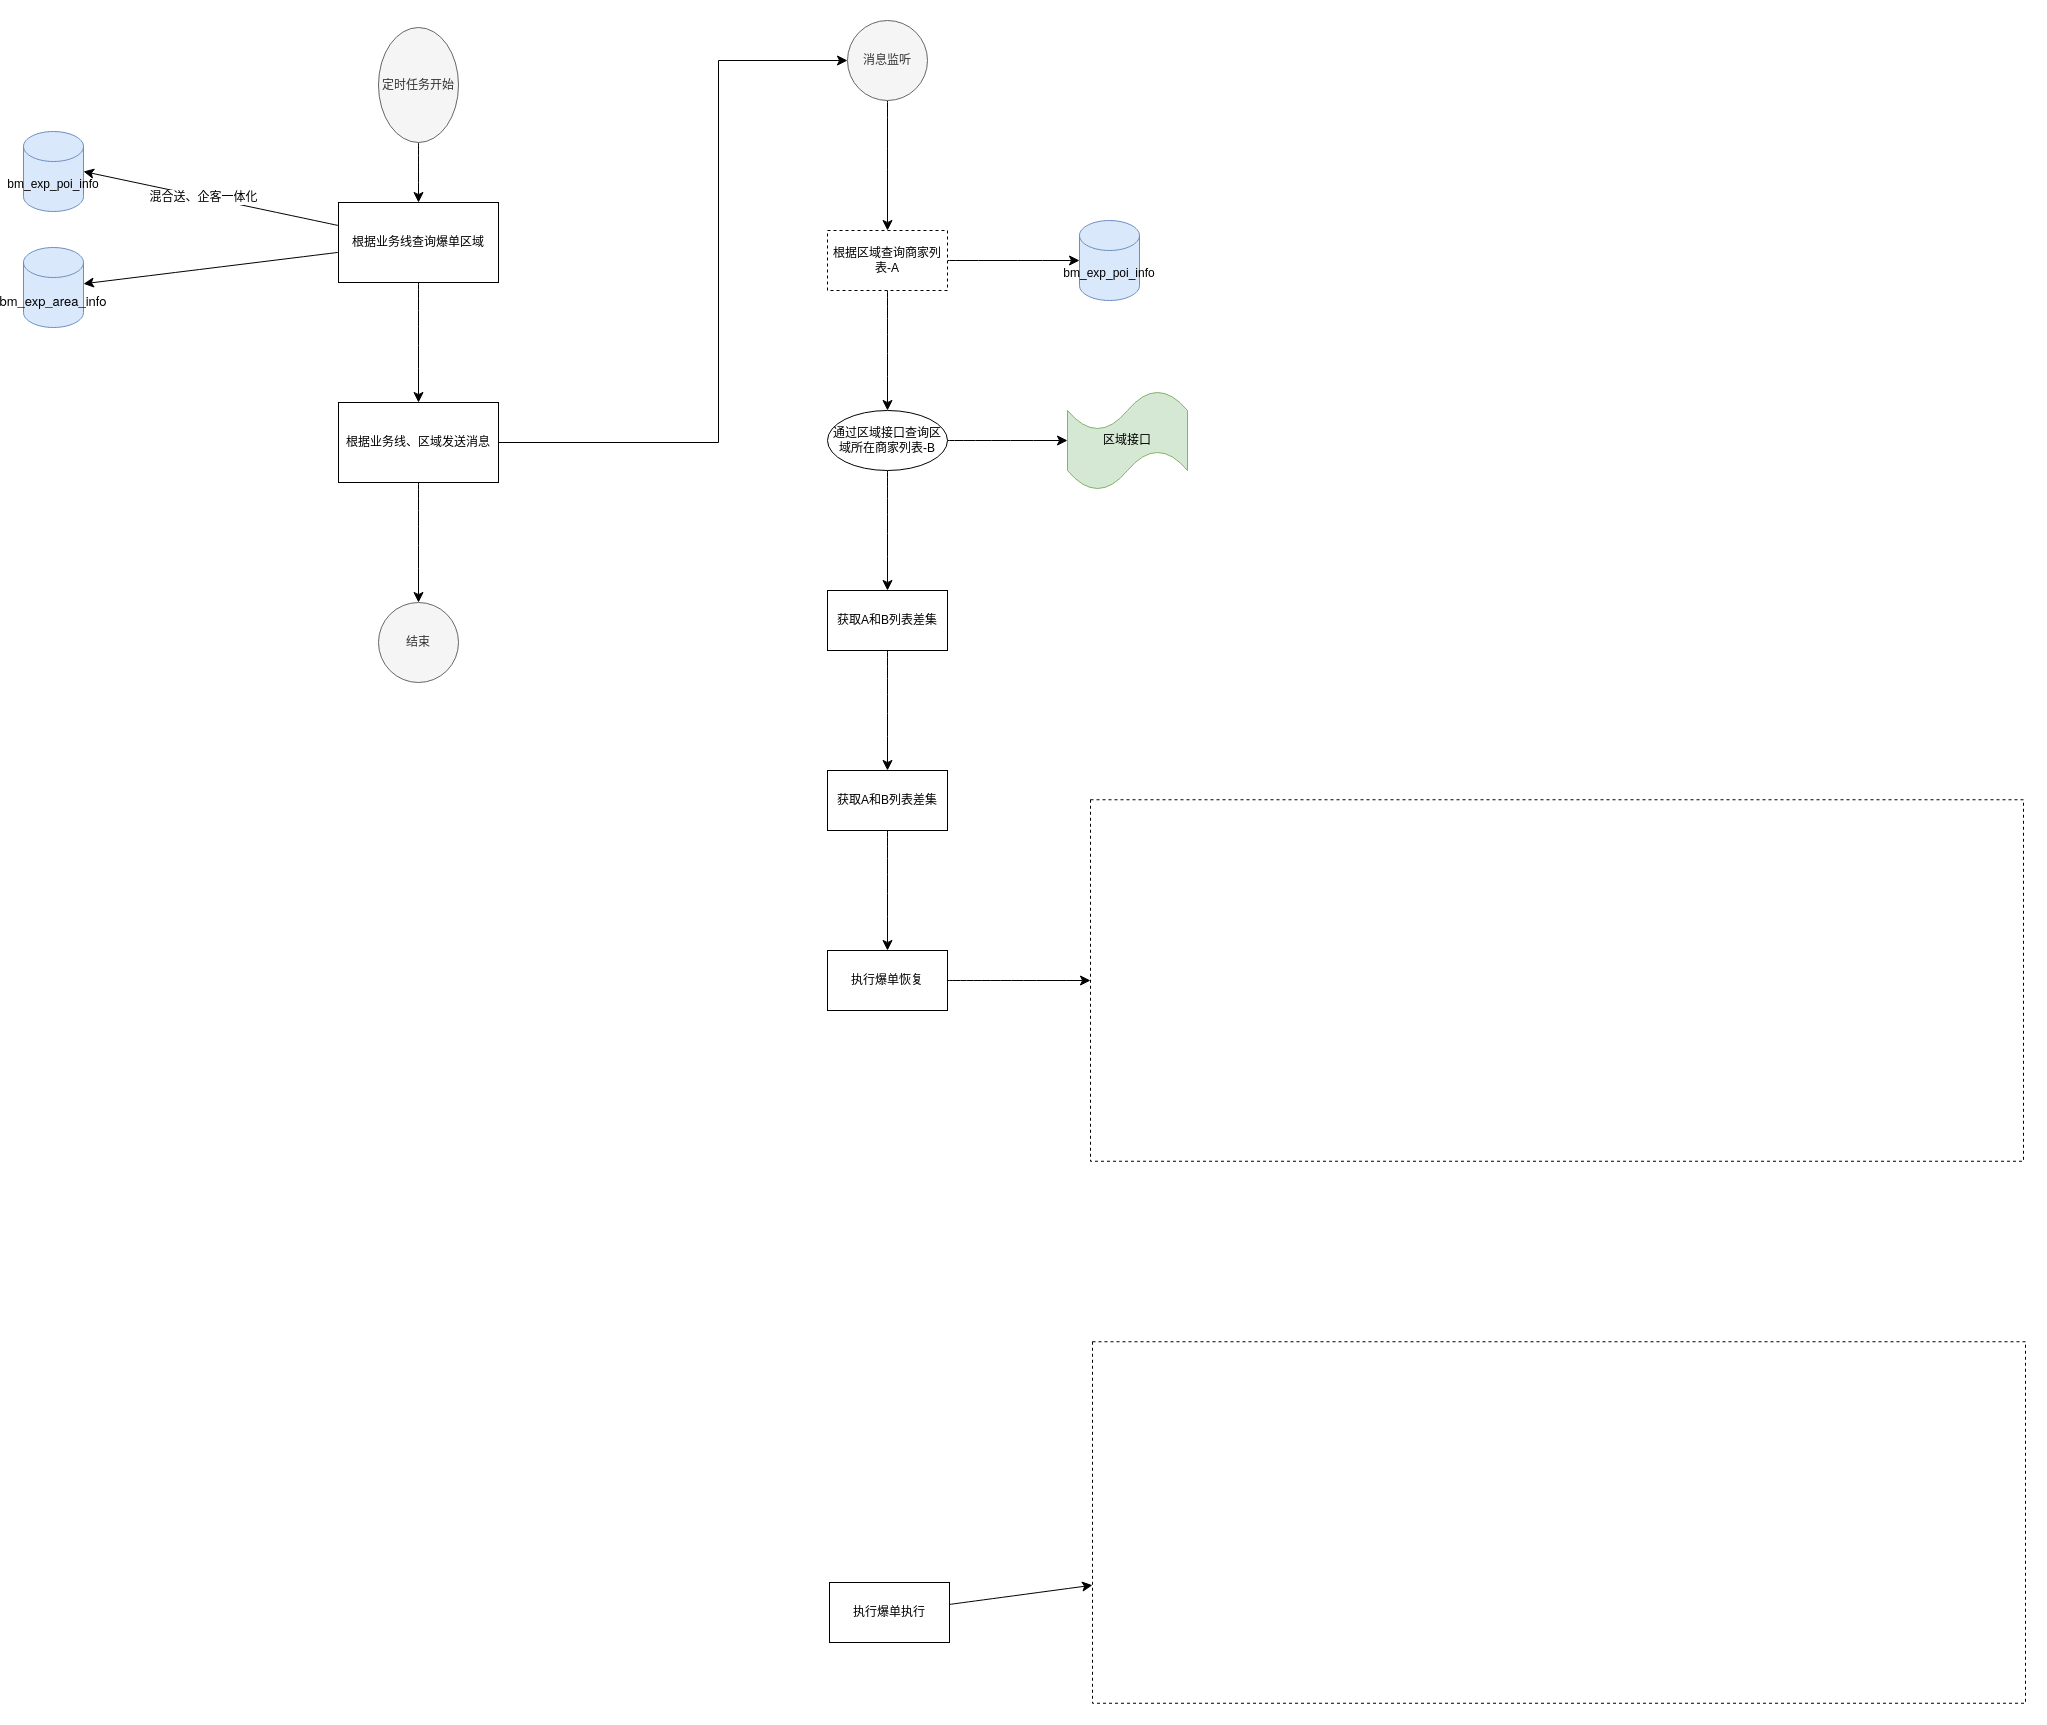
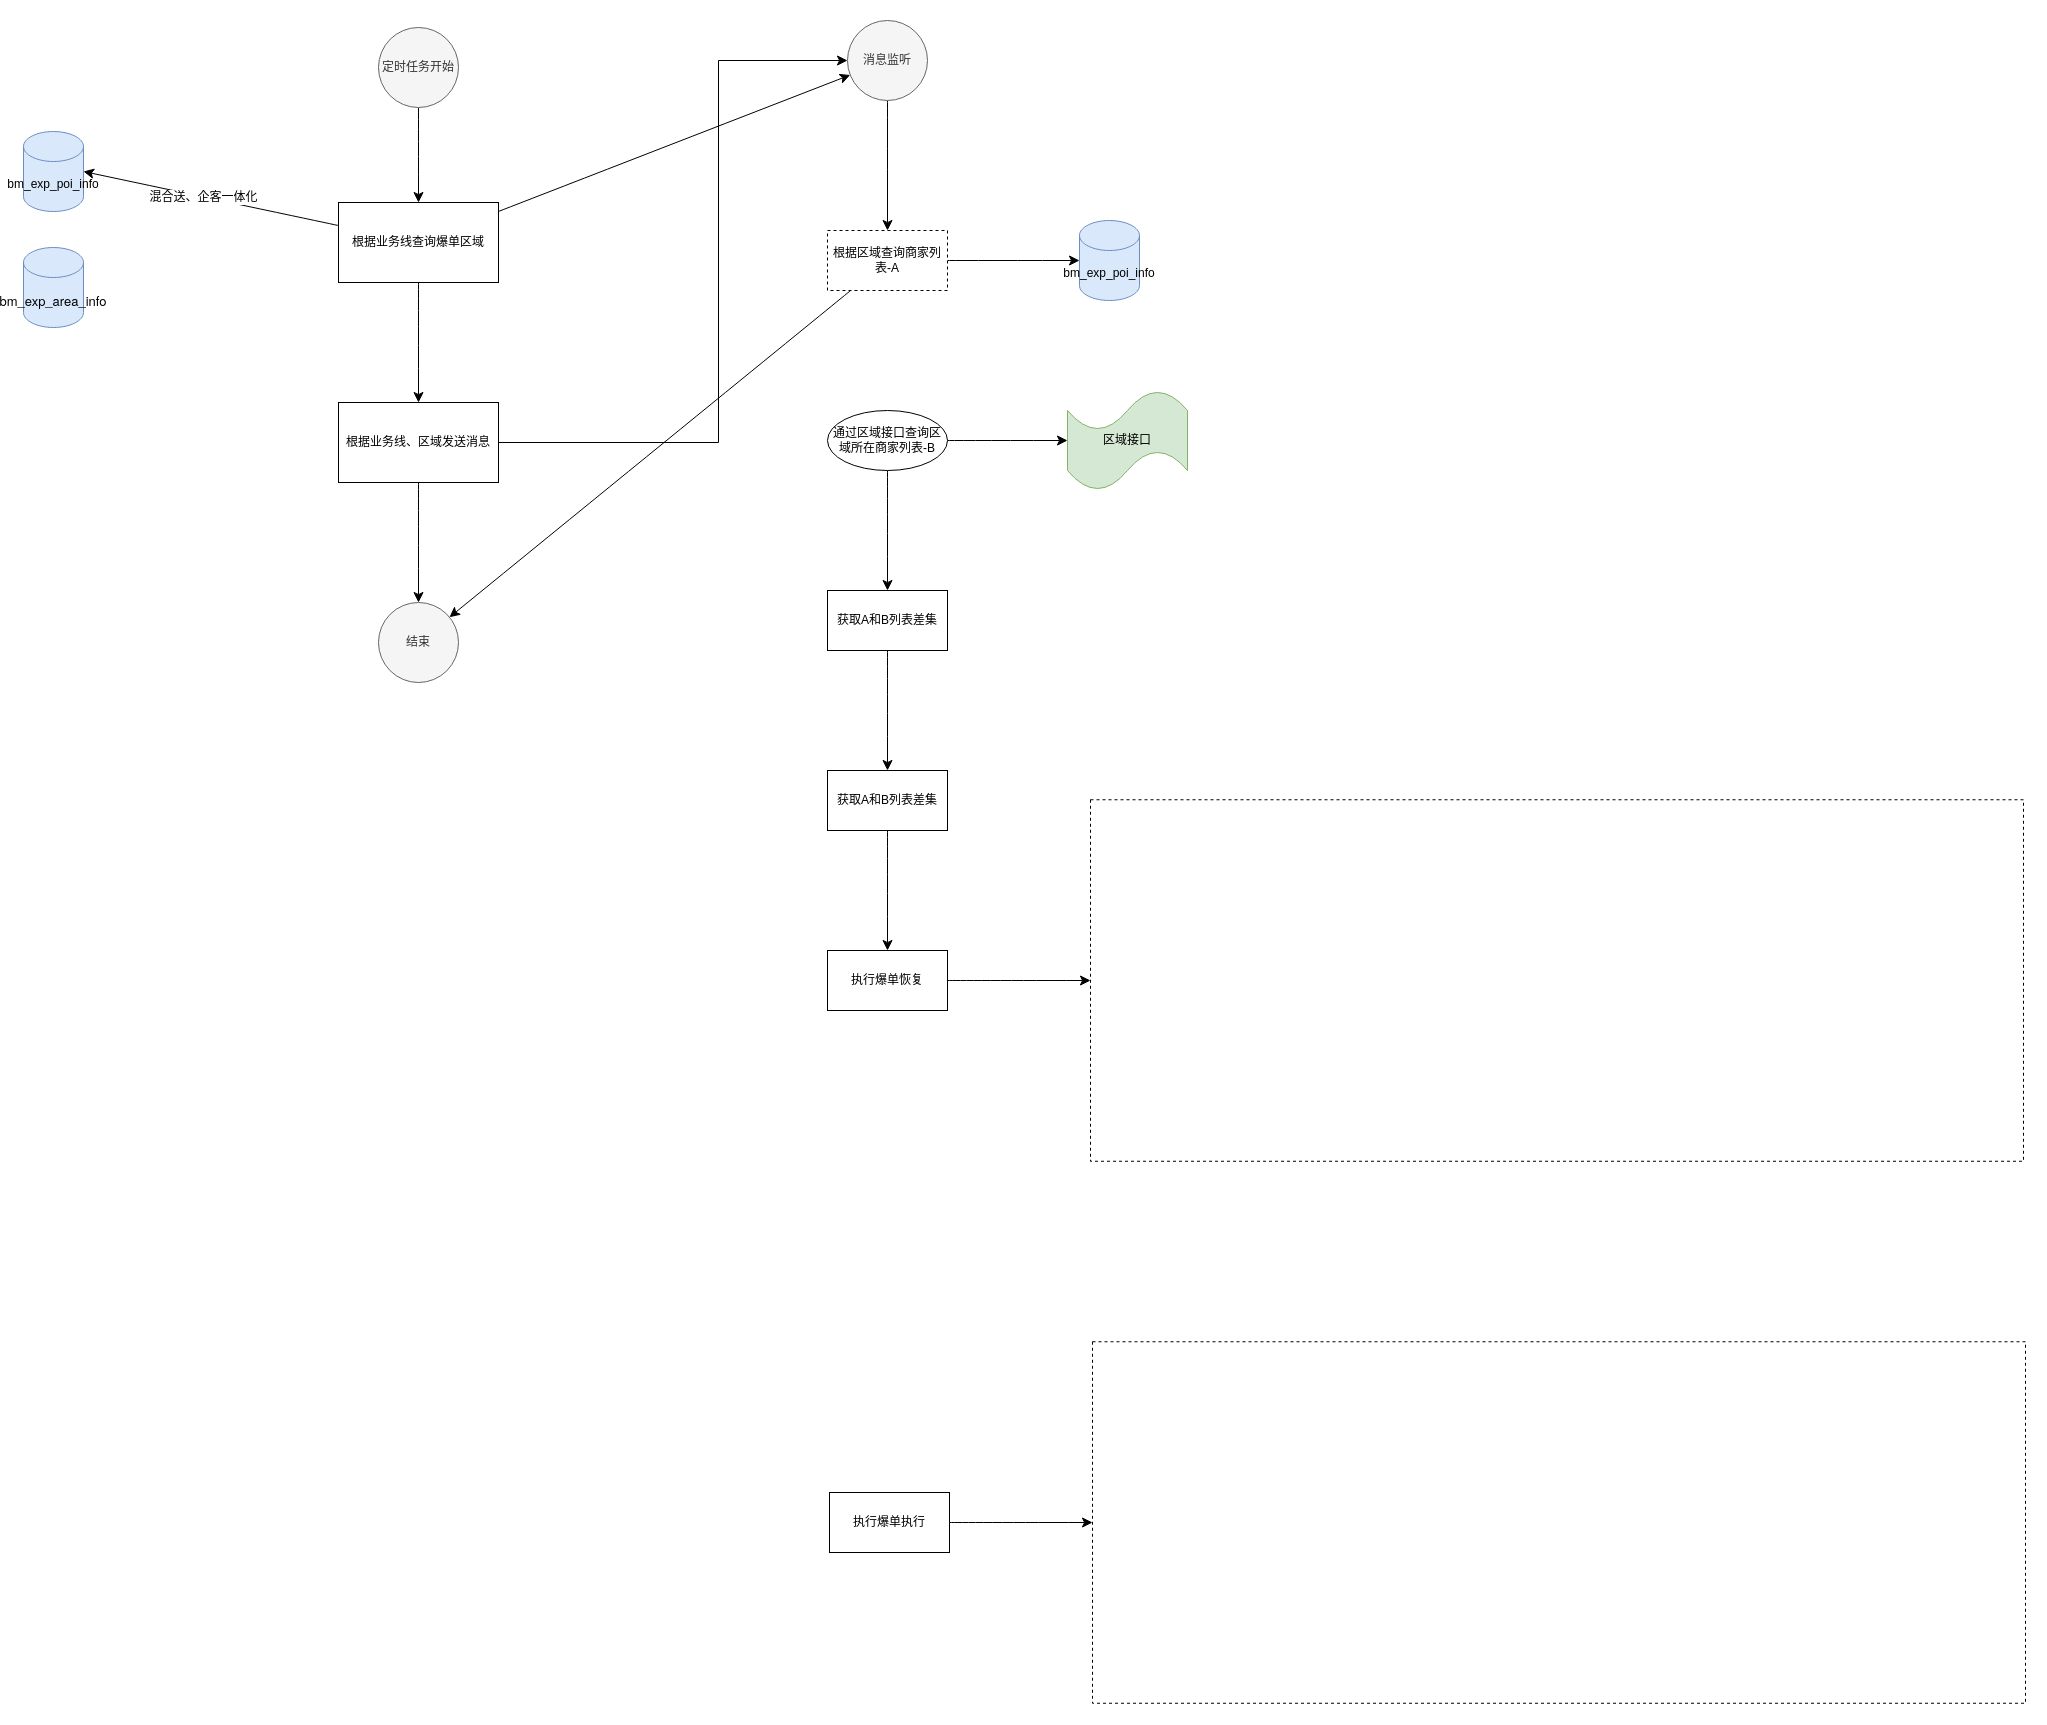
node "定时任务开始": size 80x115 -> 80x80
edge "根据业务线查询爆单区域" -> "bm_exp_area_info": now "根据业务线查询爆单区域" -> "消息监听"
edge "根据区域查询商家列表-A" -> "通过区域接口查询区域所在商家列表-B": now "根据区域查询商家列表-A" -> "结束"
node "执行爆单执行": moved (890, 1613) -> (890, 1523)
